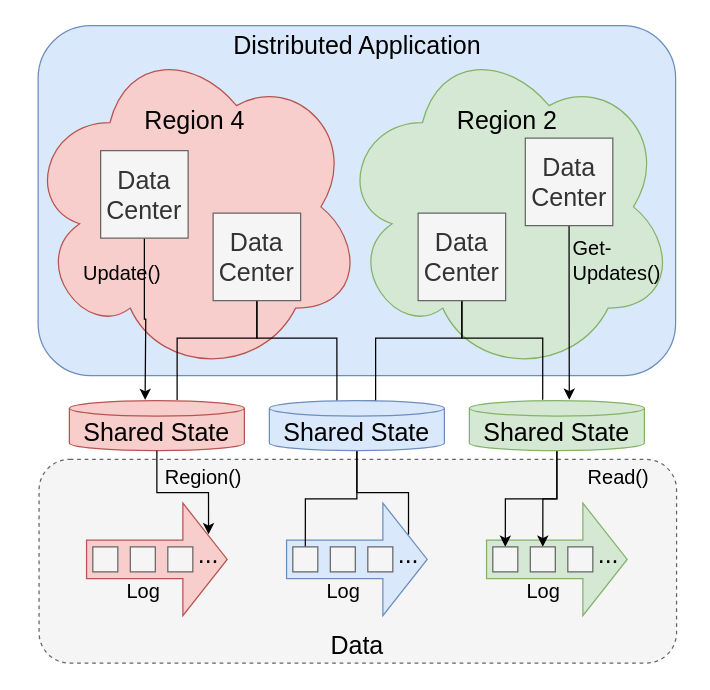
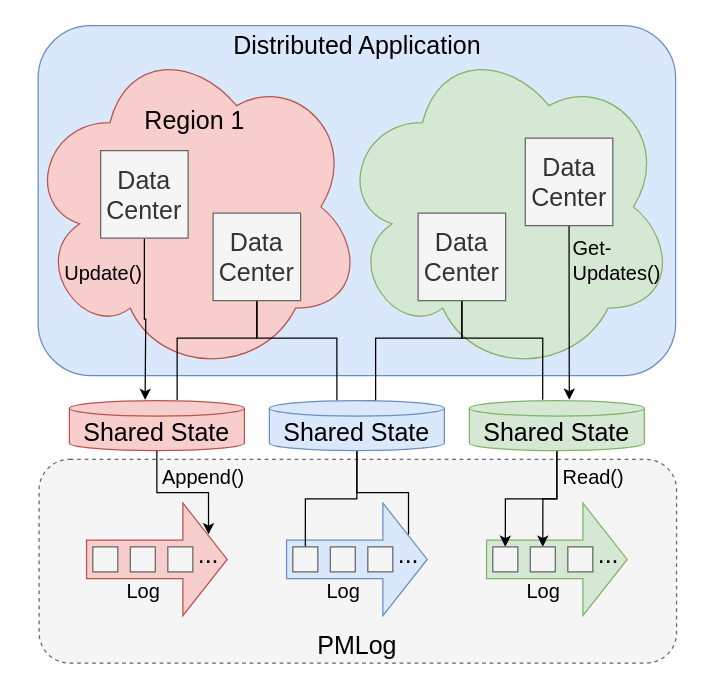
node "Region 4": label "Region 4" -> "Region 1"
node "Region 2": removed
node "Update()": moved (122, 273) -> (103, 273)
node "Region()": label "Region()" -> "Append()"
node "Read()": moved (618, 477) -> (593, 477)
node "Data": label "Data" -> "PMLog"
